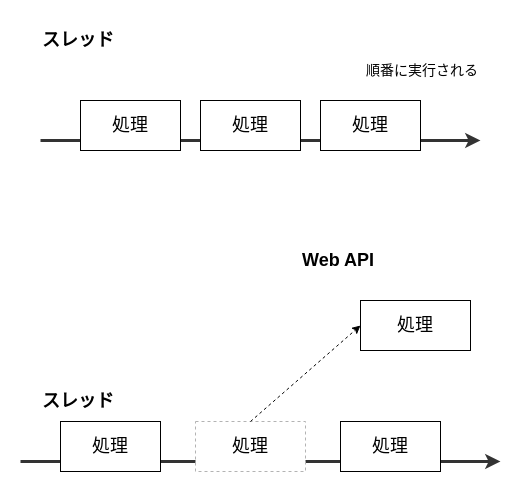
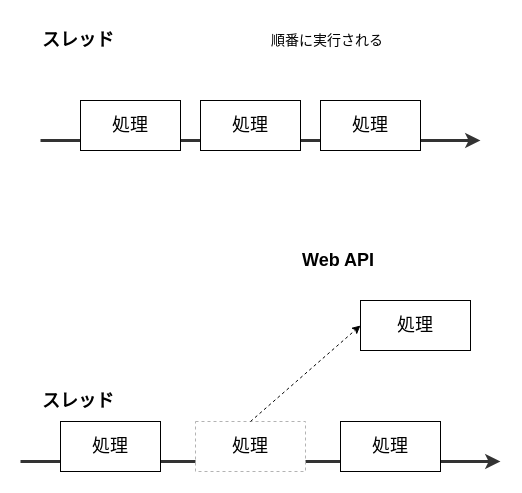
node "順番に実行される": moved (401, 71) -> (306, 41)
